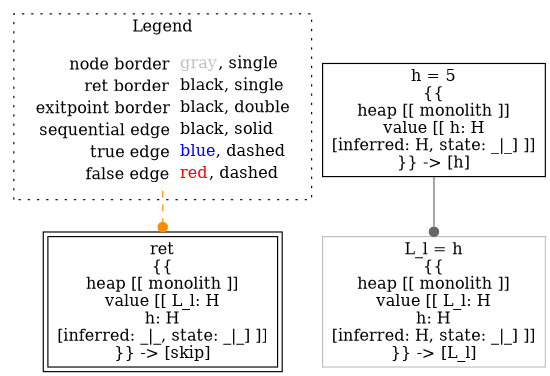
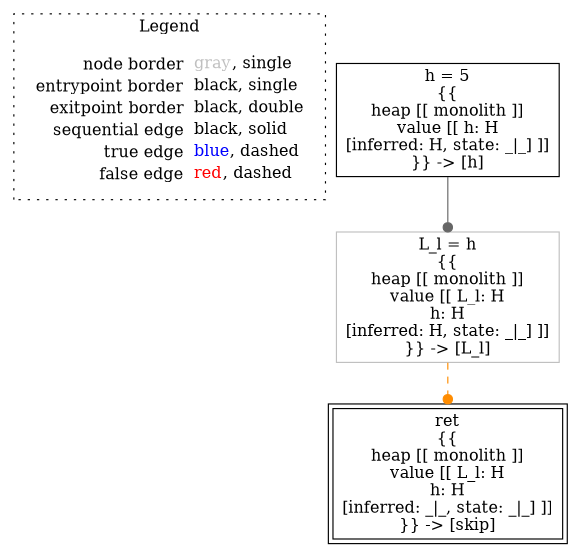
node "node border": text "ret border" -> "entrypoint border"
edge "node border" -> "ret": now "L_l = h" -> "ret"
